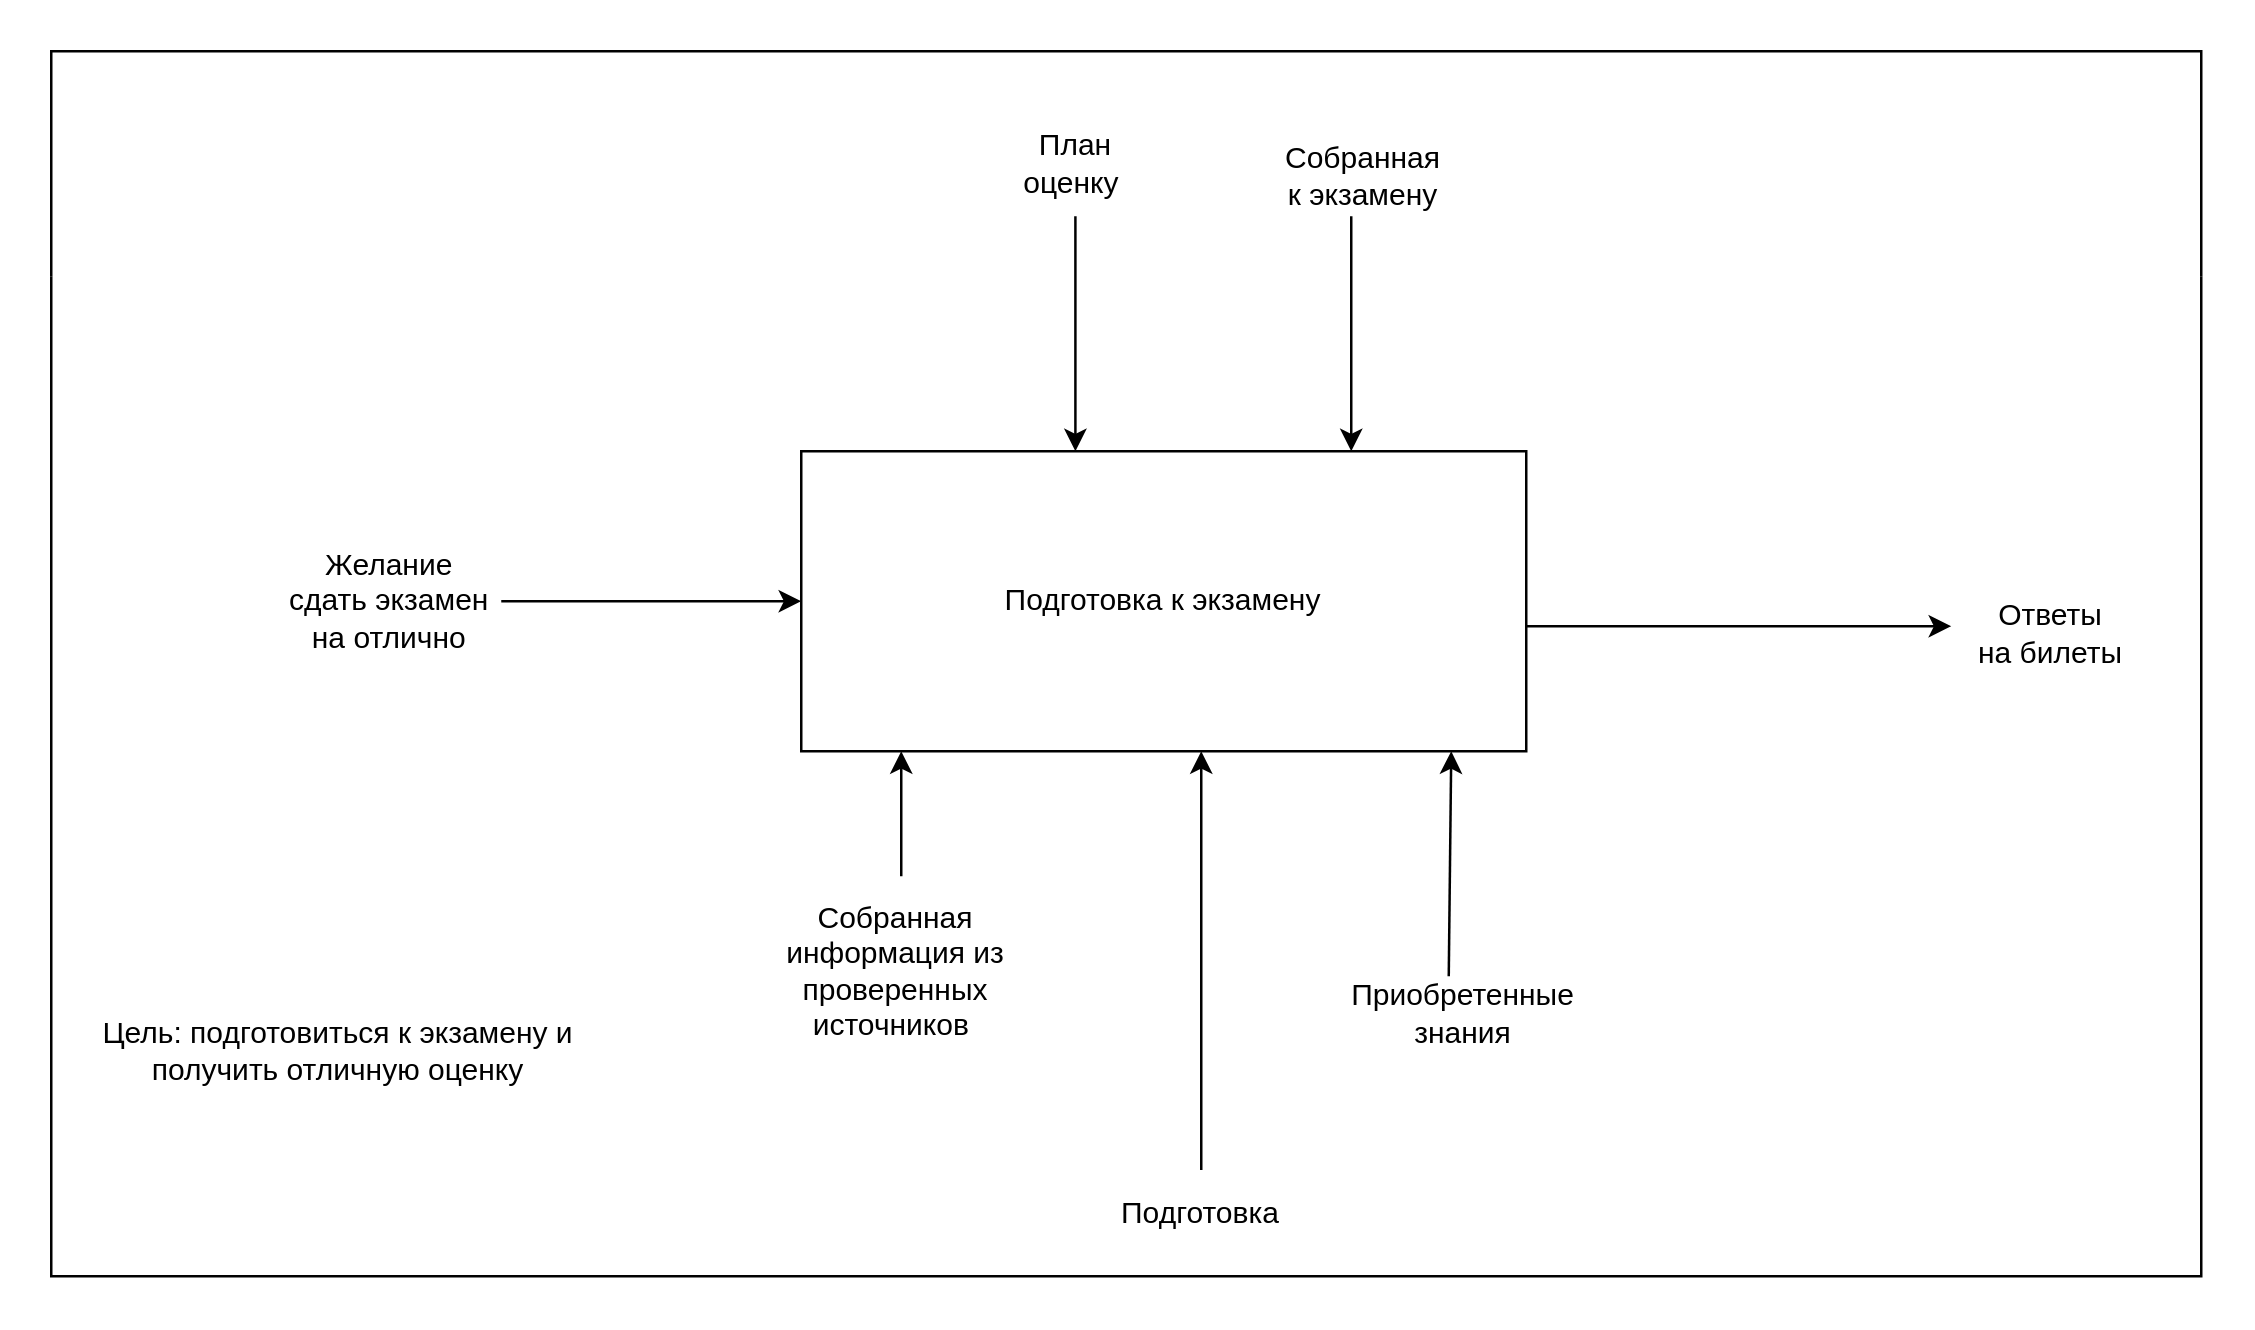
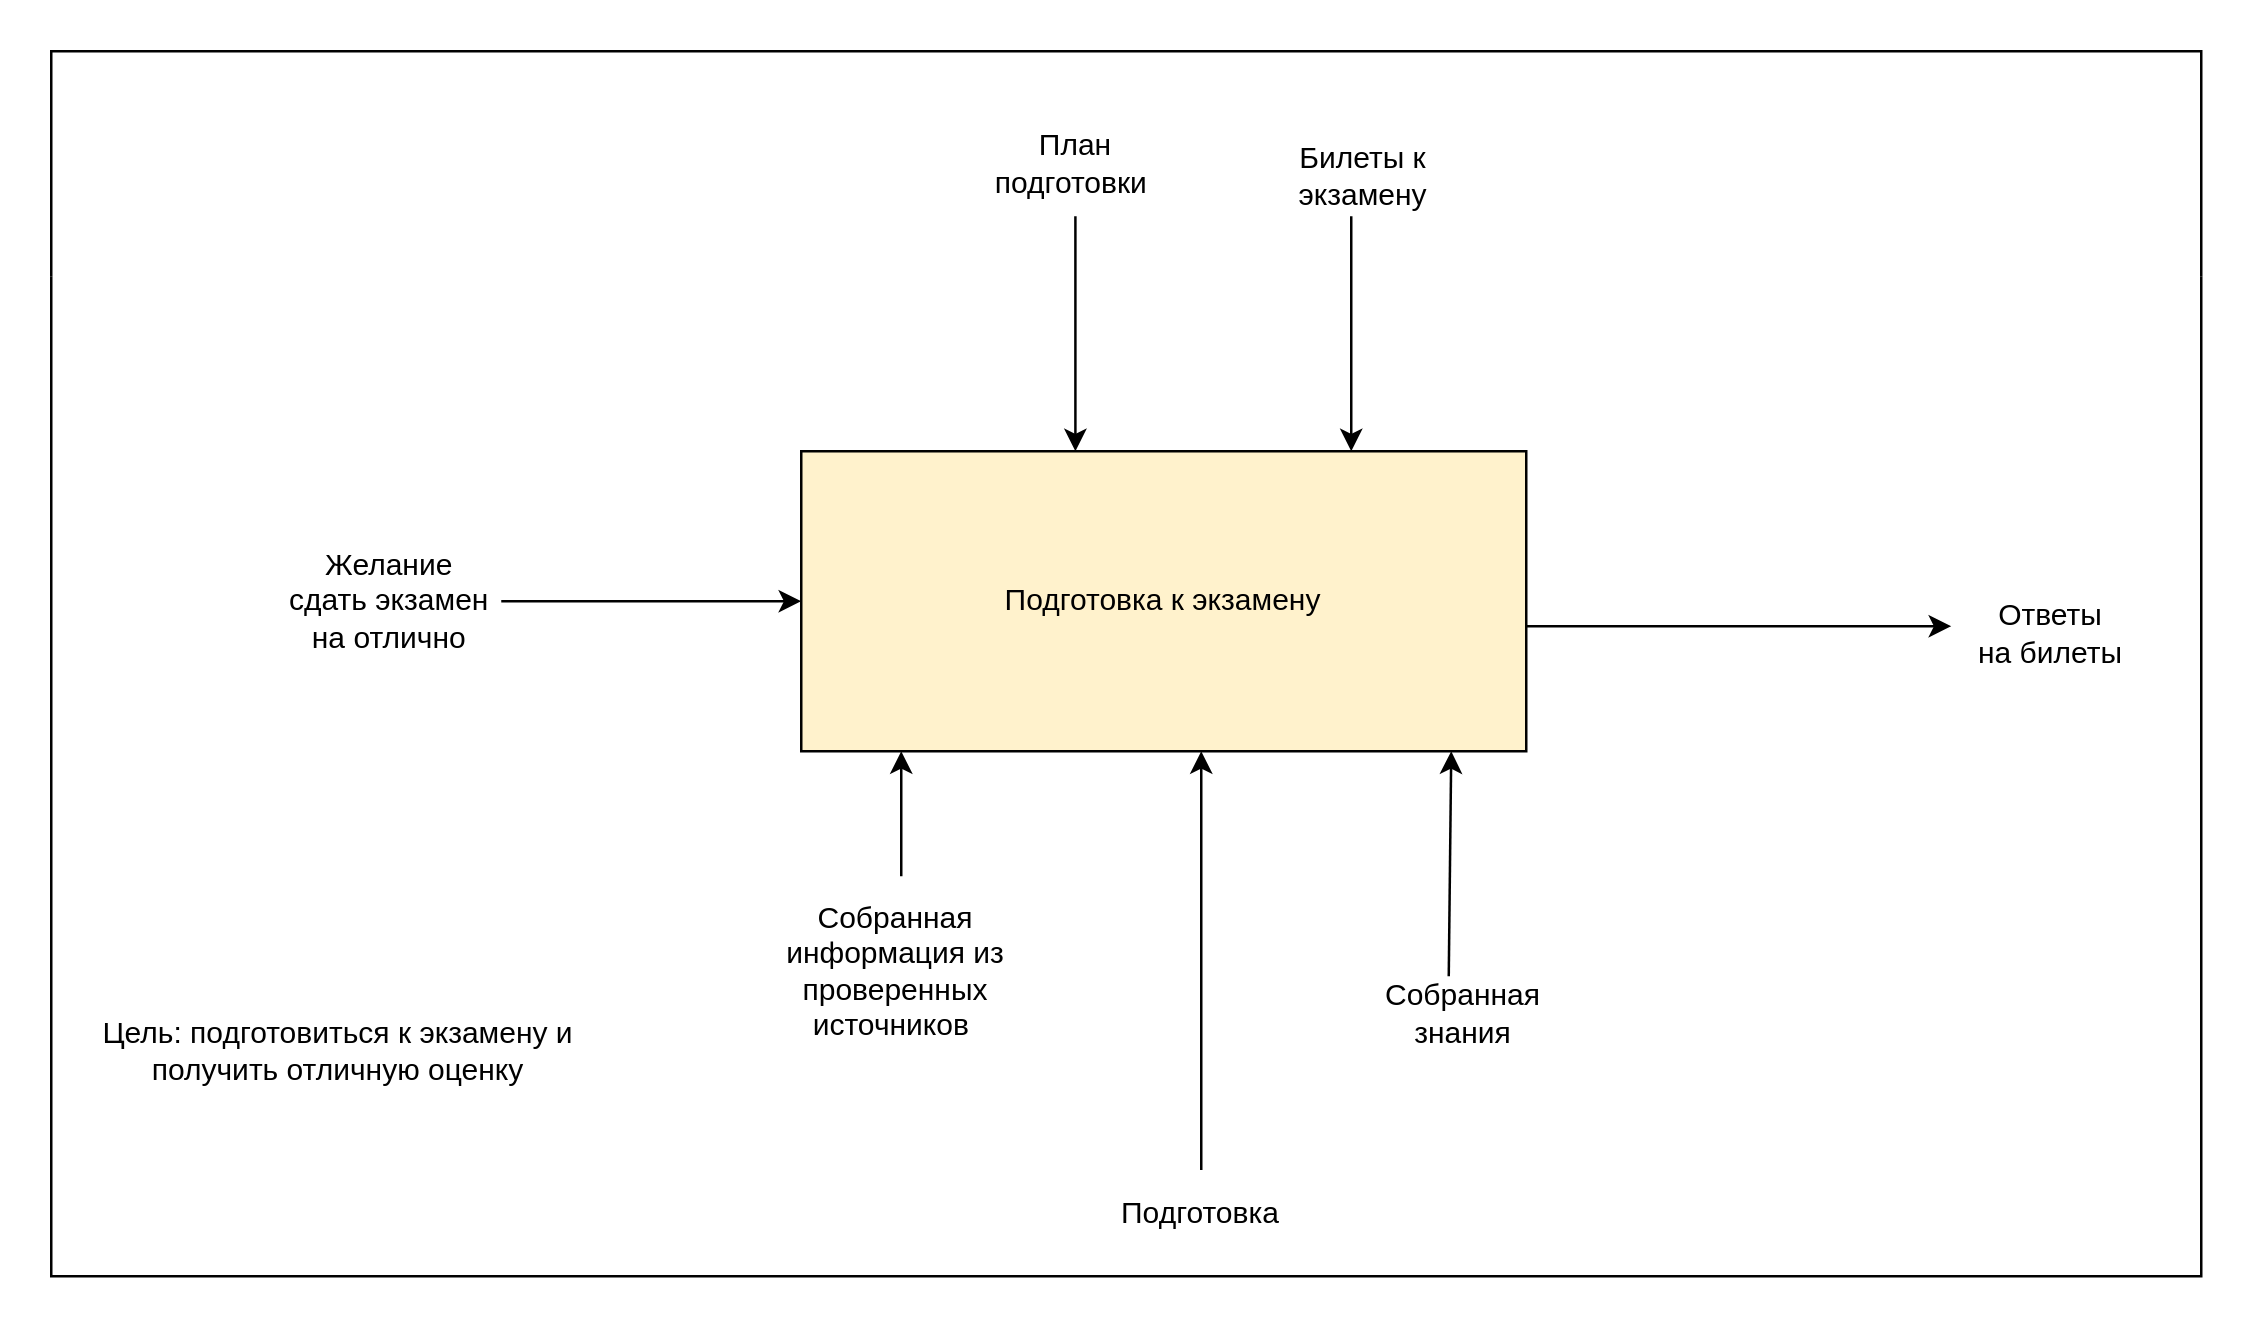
node "План оценку": label "План оценку" -> "План подготовки"
node "Собранная к экзамену": label "Собранная к экзамену" -> "Билеты к экзамену"
node "Подготовка к экзамену": fillcolor #ffffff -> #fff2cc
node "Приобретенные знания": label "Приобретенные знания" -> "Собранная знания"
